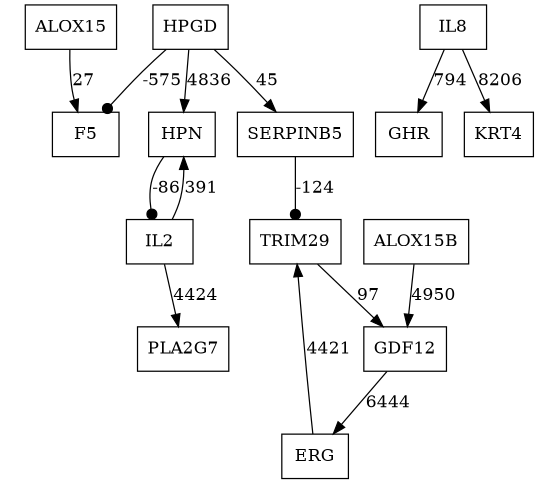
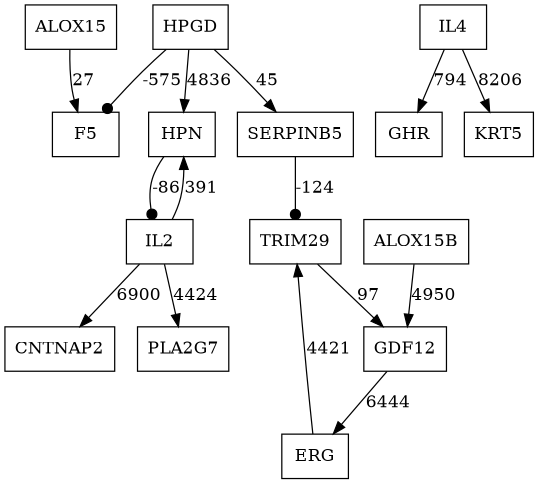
node "IL8": label "IL8" -> "IL4"
node "KRT4": label "KRT4" -> "KRT5"
node "CNTNAP2": added
